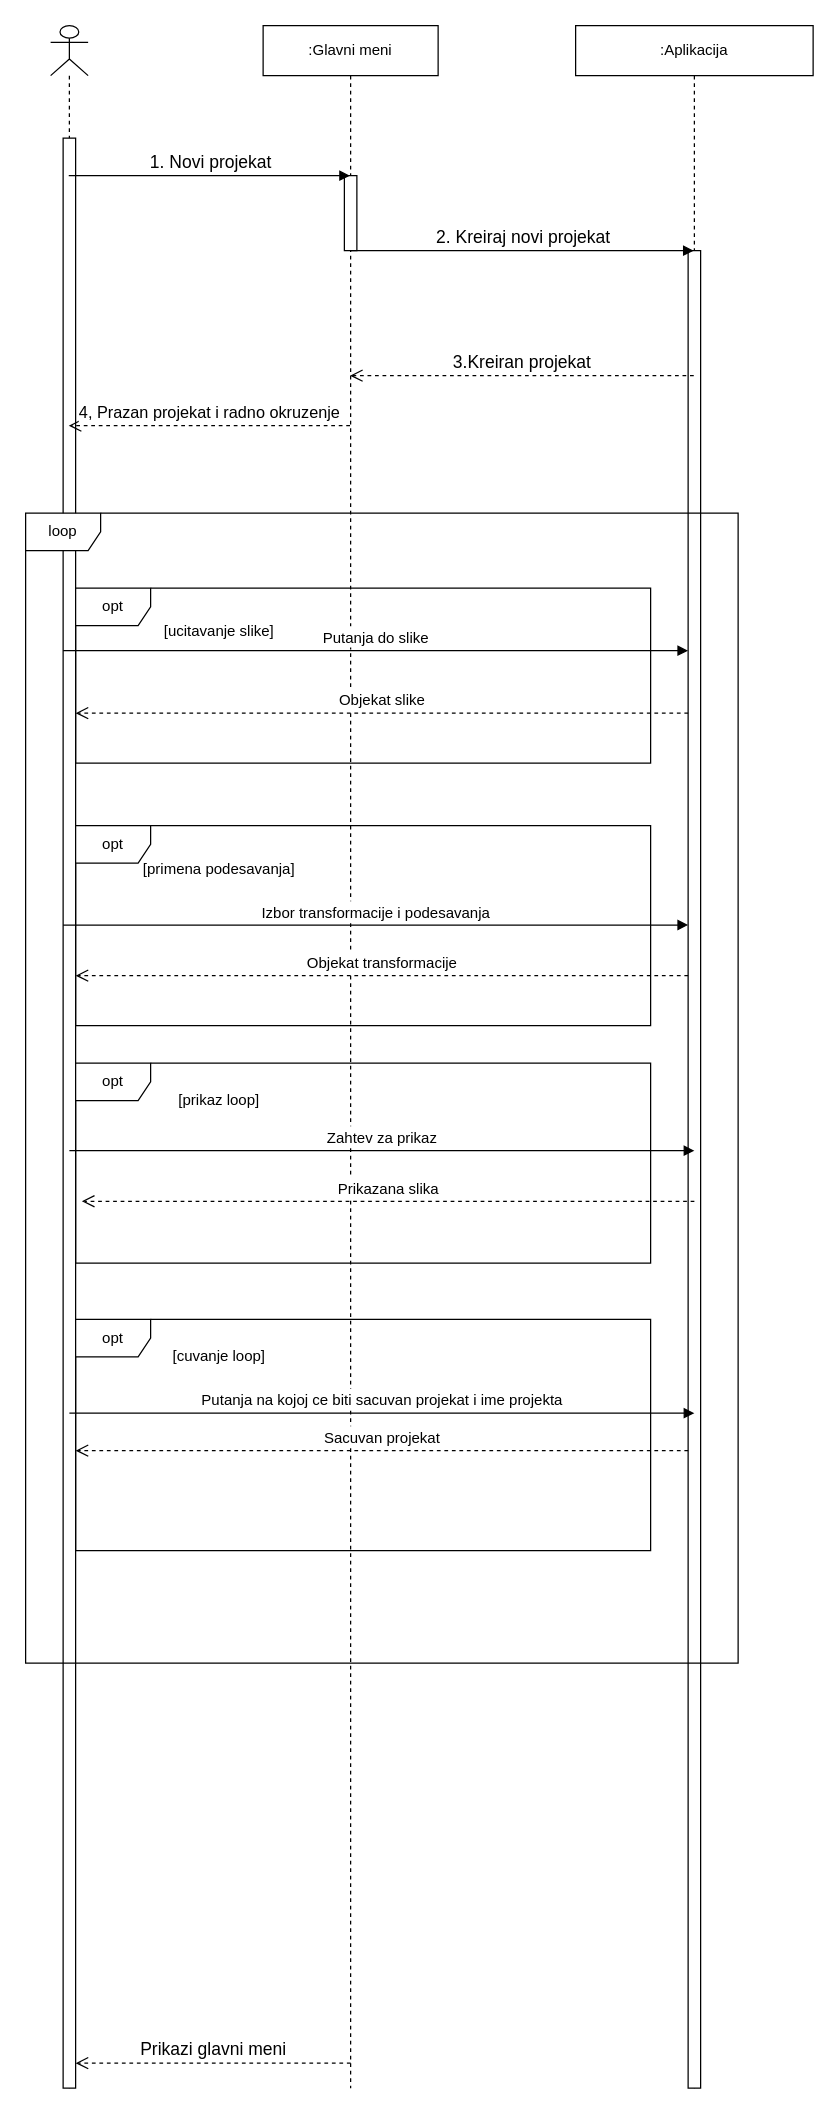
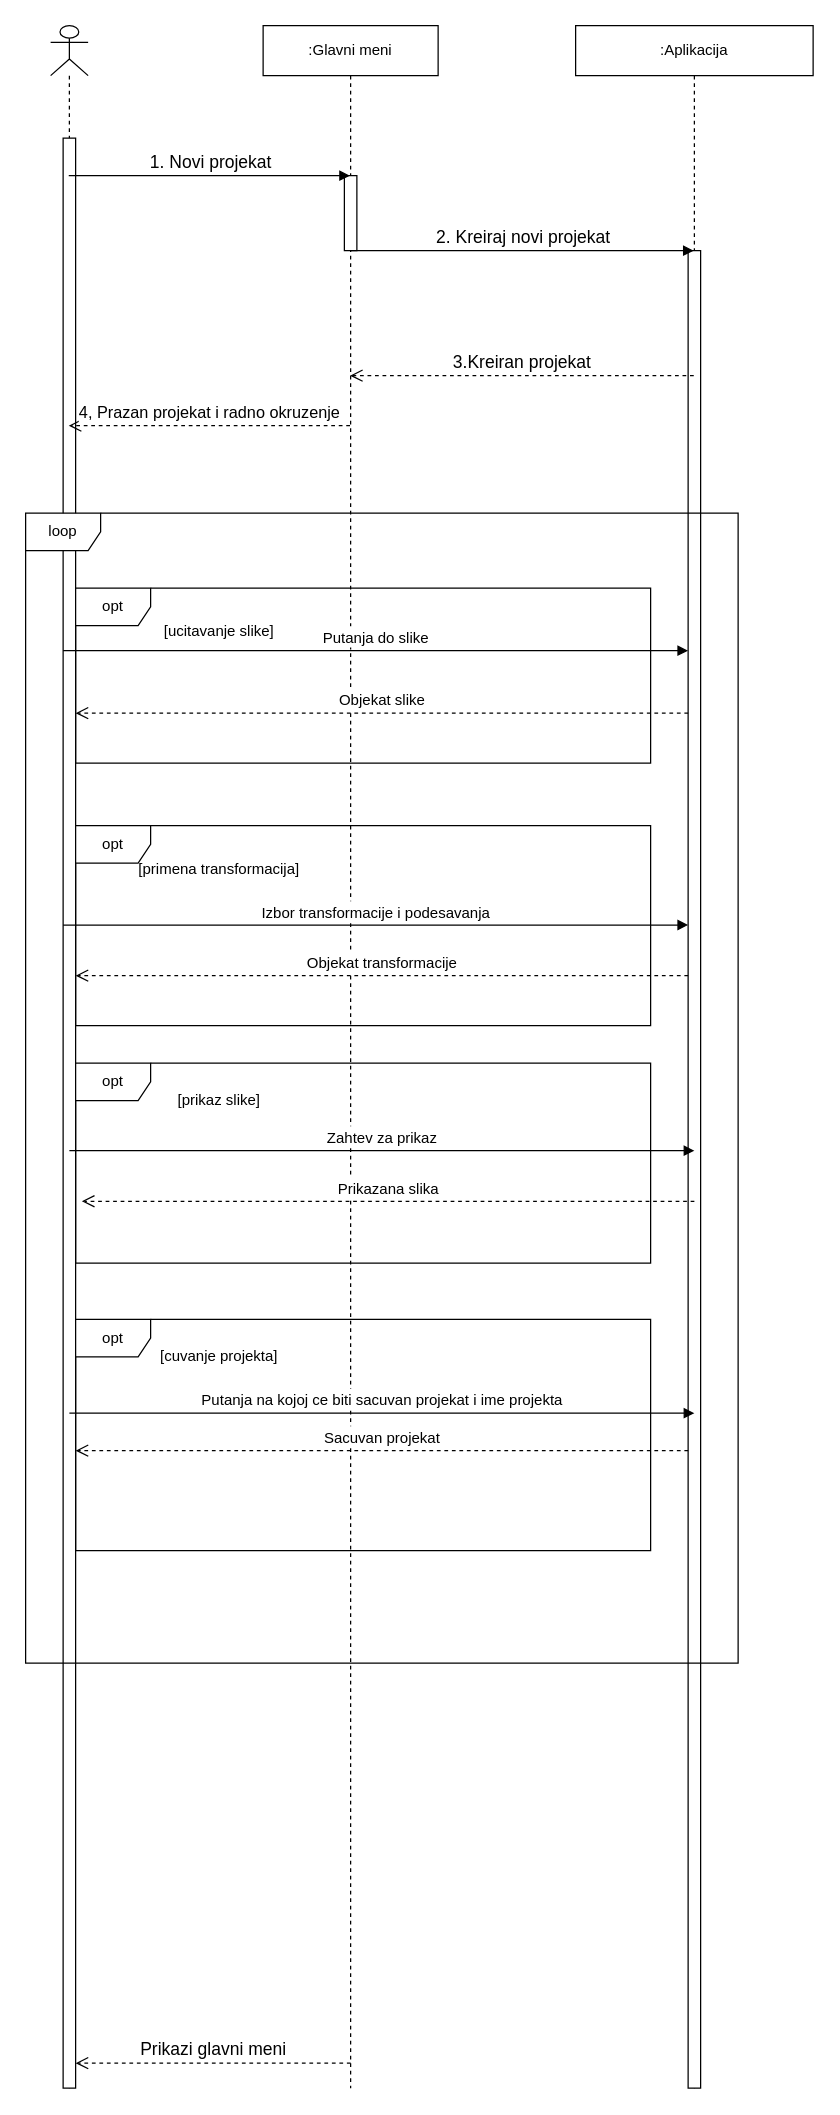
node "[primena podesavanja]": label "[primena podesavanja]" -> "[primena transformacija]"
node "[prikaz loop]": label "[prikaz loop]" -> "[prikaz slike]"
node "[cuvanje loop]": label "[cuvanje loop]" -> "[cuvanje projekta]"
